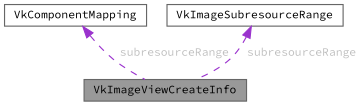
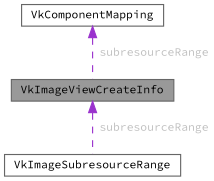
edge "VkImageViewCreateInfo" -> "VkImageSubresourceRange": reversed
